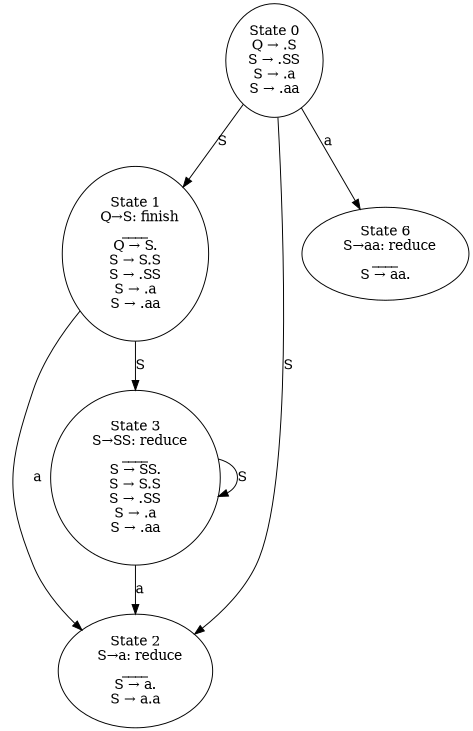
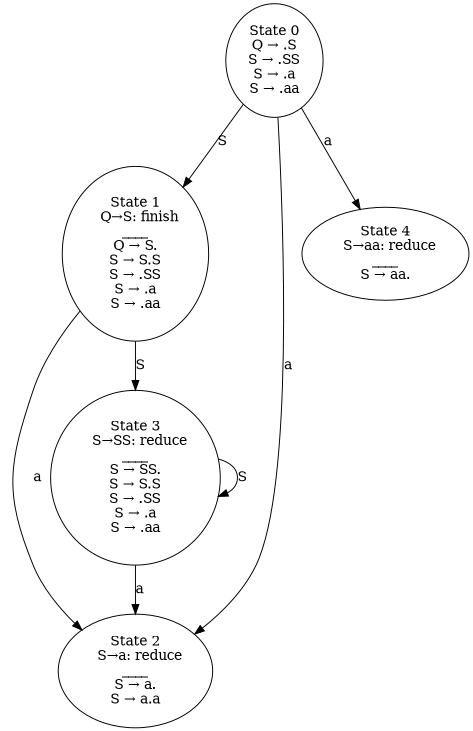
node "State 6 S→aa: reduce ____ S → aa.": label "State 6 S→aa: reduce ____ S → aa." -> "State 4 S→aa: reduce ____ S → aa."
edge "State 0 Q → .S S → .SS S → .a S → .aa" -> "State 2 S→a: reduce ____ S → a. S → a.a": label "S" -> "a"
